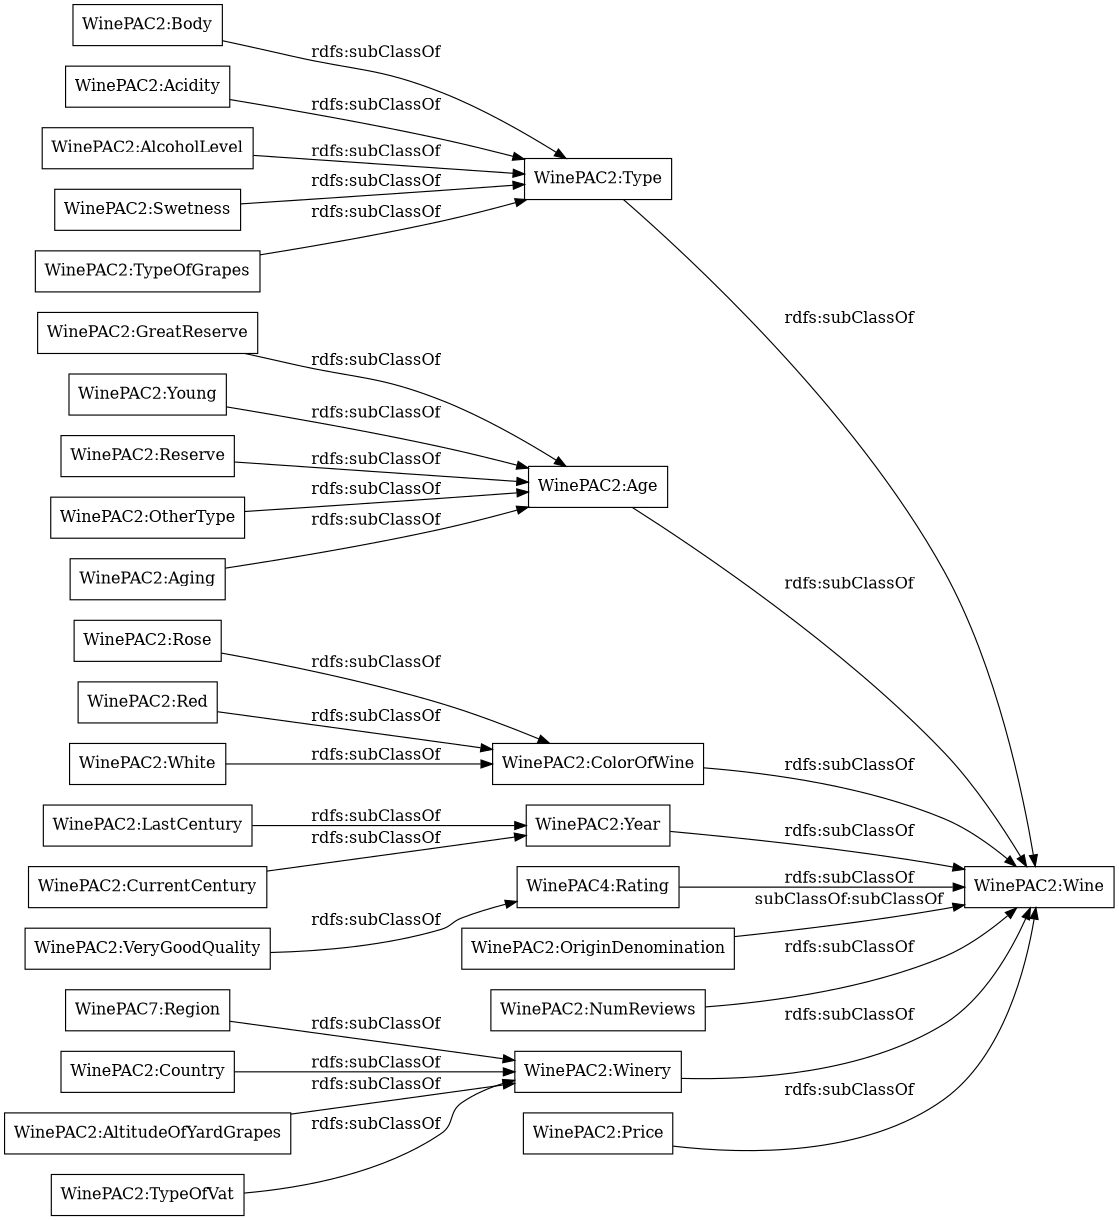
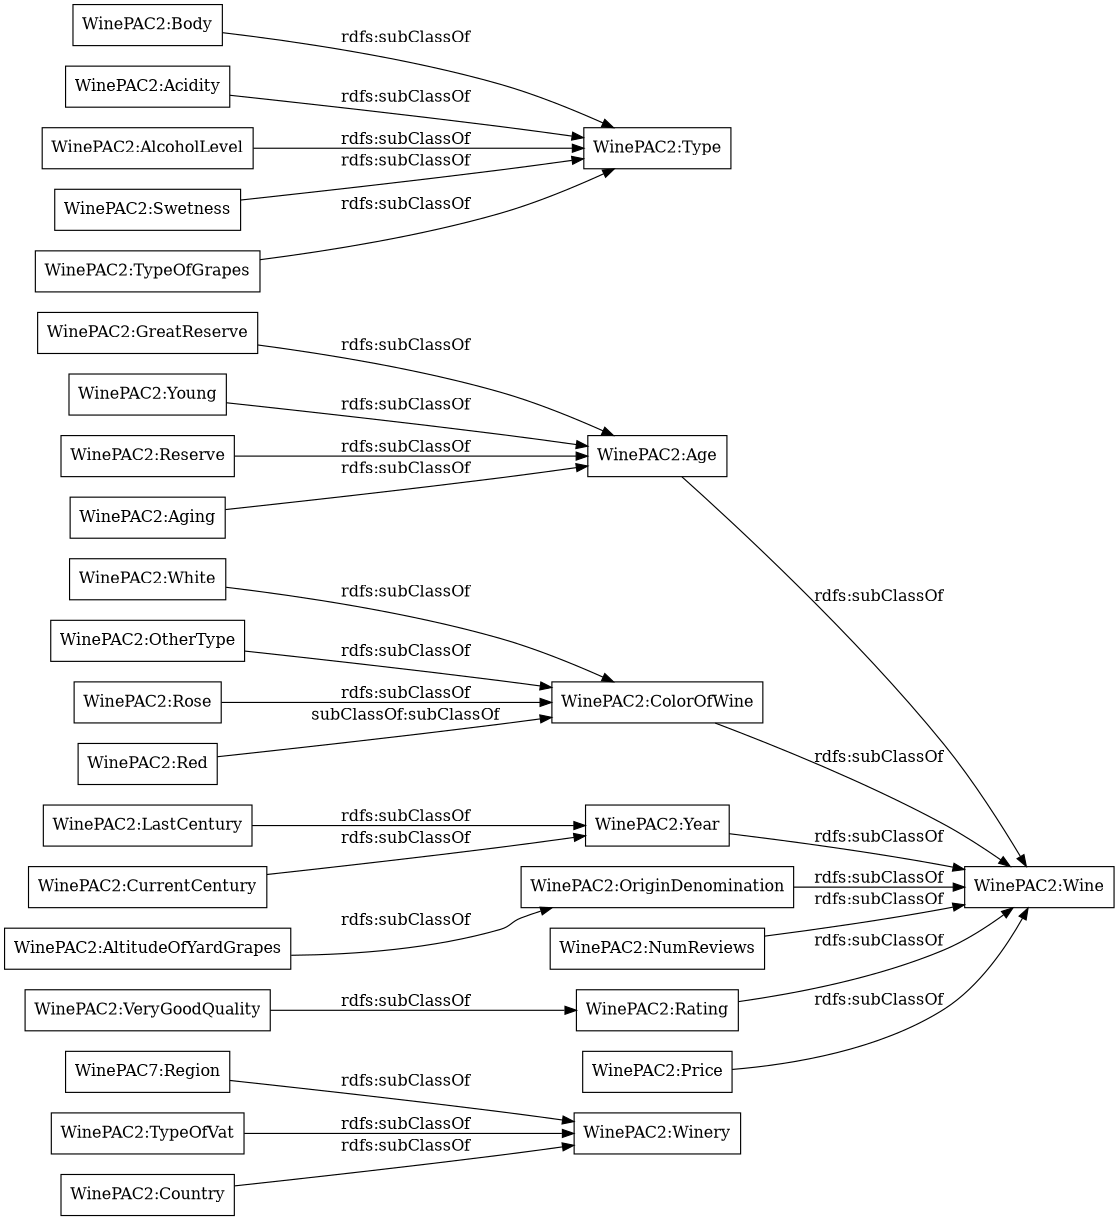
edge "WinePAC2:Type" -> "WinePAC2:Wine": removed, label "rdfs:subClassOf"
edge "WinePAC2:OtherType" -> "WinePAC2:Age": now "WinePAC2:OtherType" -> "WinePAC2:ColorOfWine"
edge "WinePAC2:Red" -> "WinePAC2:ColorOfWine": label "rdfs:subClassOf" -> "subClassOf:subClassOf"
node "WinePAC4:Rating": label "WinePAC4:Rating" -> "WinePAC2:Rating"
edge "WinePAC2:OriginDenomination" -> "WinePAC2:Wine": label "subClassOf:subClassOf" -> "rdfs:subClassOf"
edge "WinePAC2:Winery" -> "WinePAC2:Wine": removed, label "rdfs:subClassOf"
edge "WinePAC2:AltitudeOfYardGrapes" -> "WinePAC2:Winery": now "WinePAC2:AltitudeOfYardGrapes" -> "WinePAC2:OriginDenomination"
